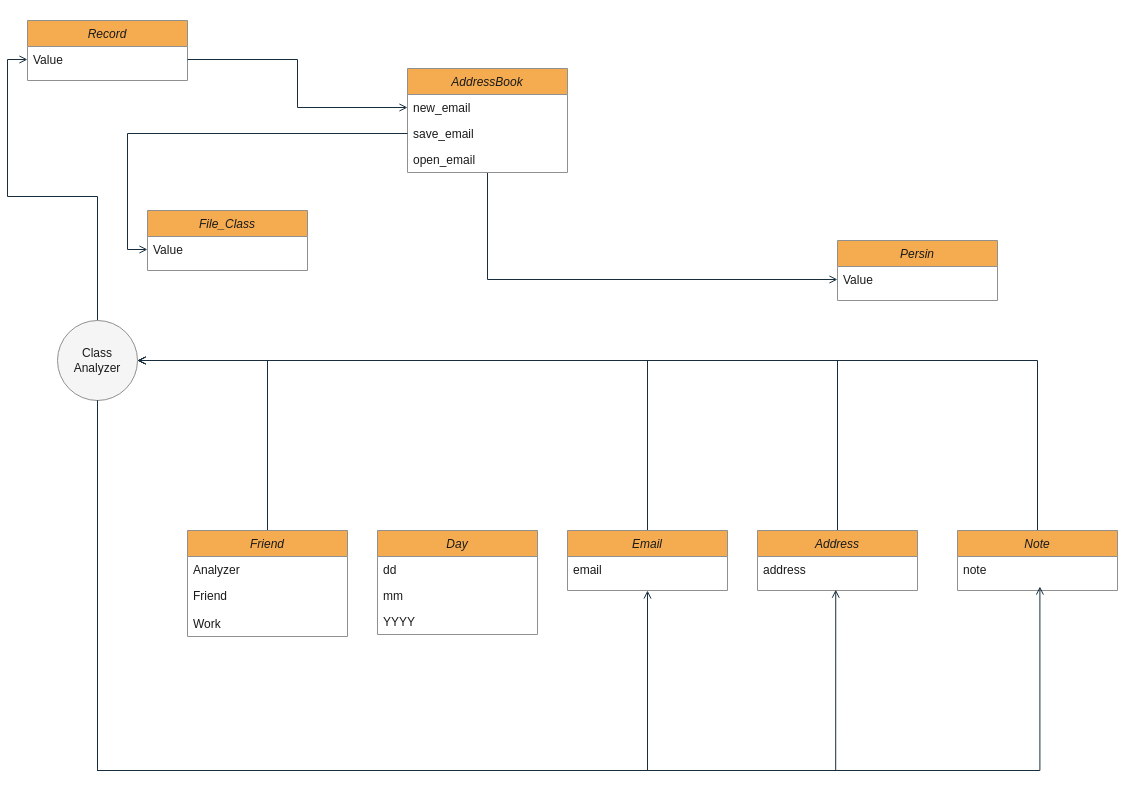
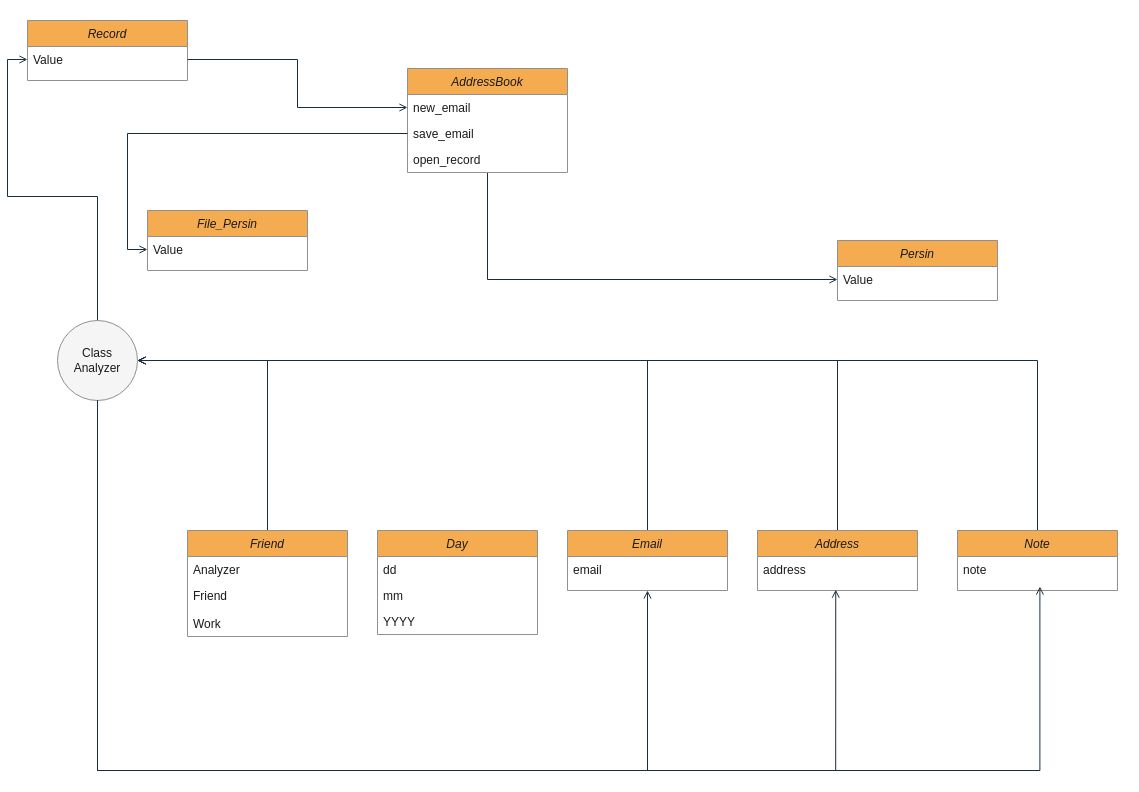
node "open_email": label "open_email" -> "open_record"
node "File_Class": label "File_Class" -> "File_Persin"
